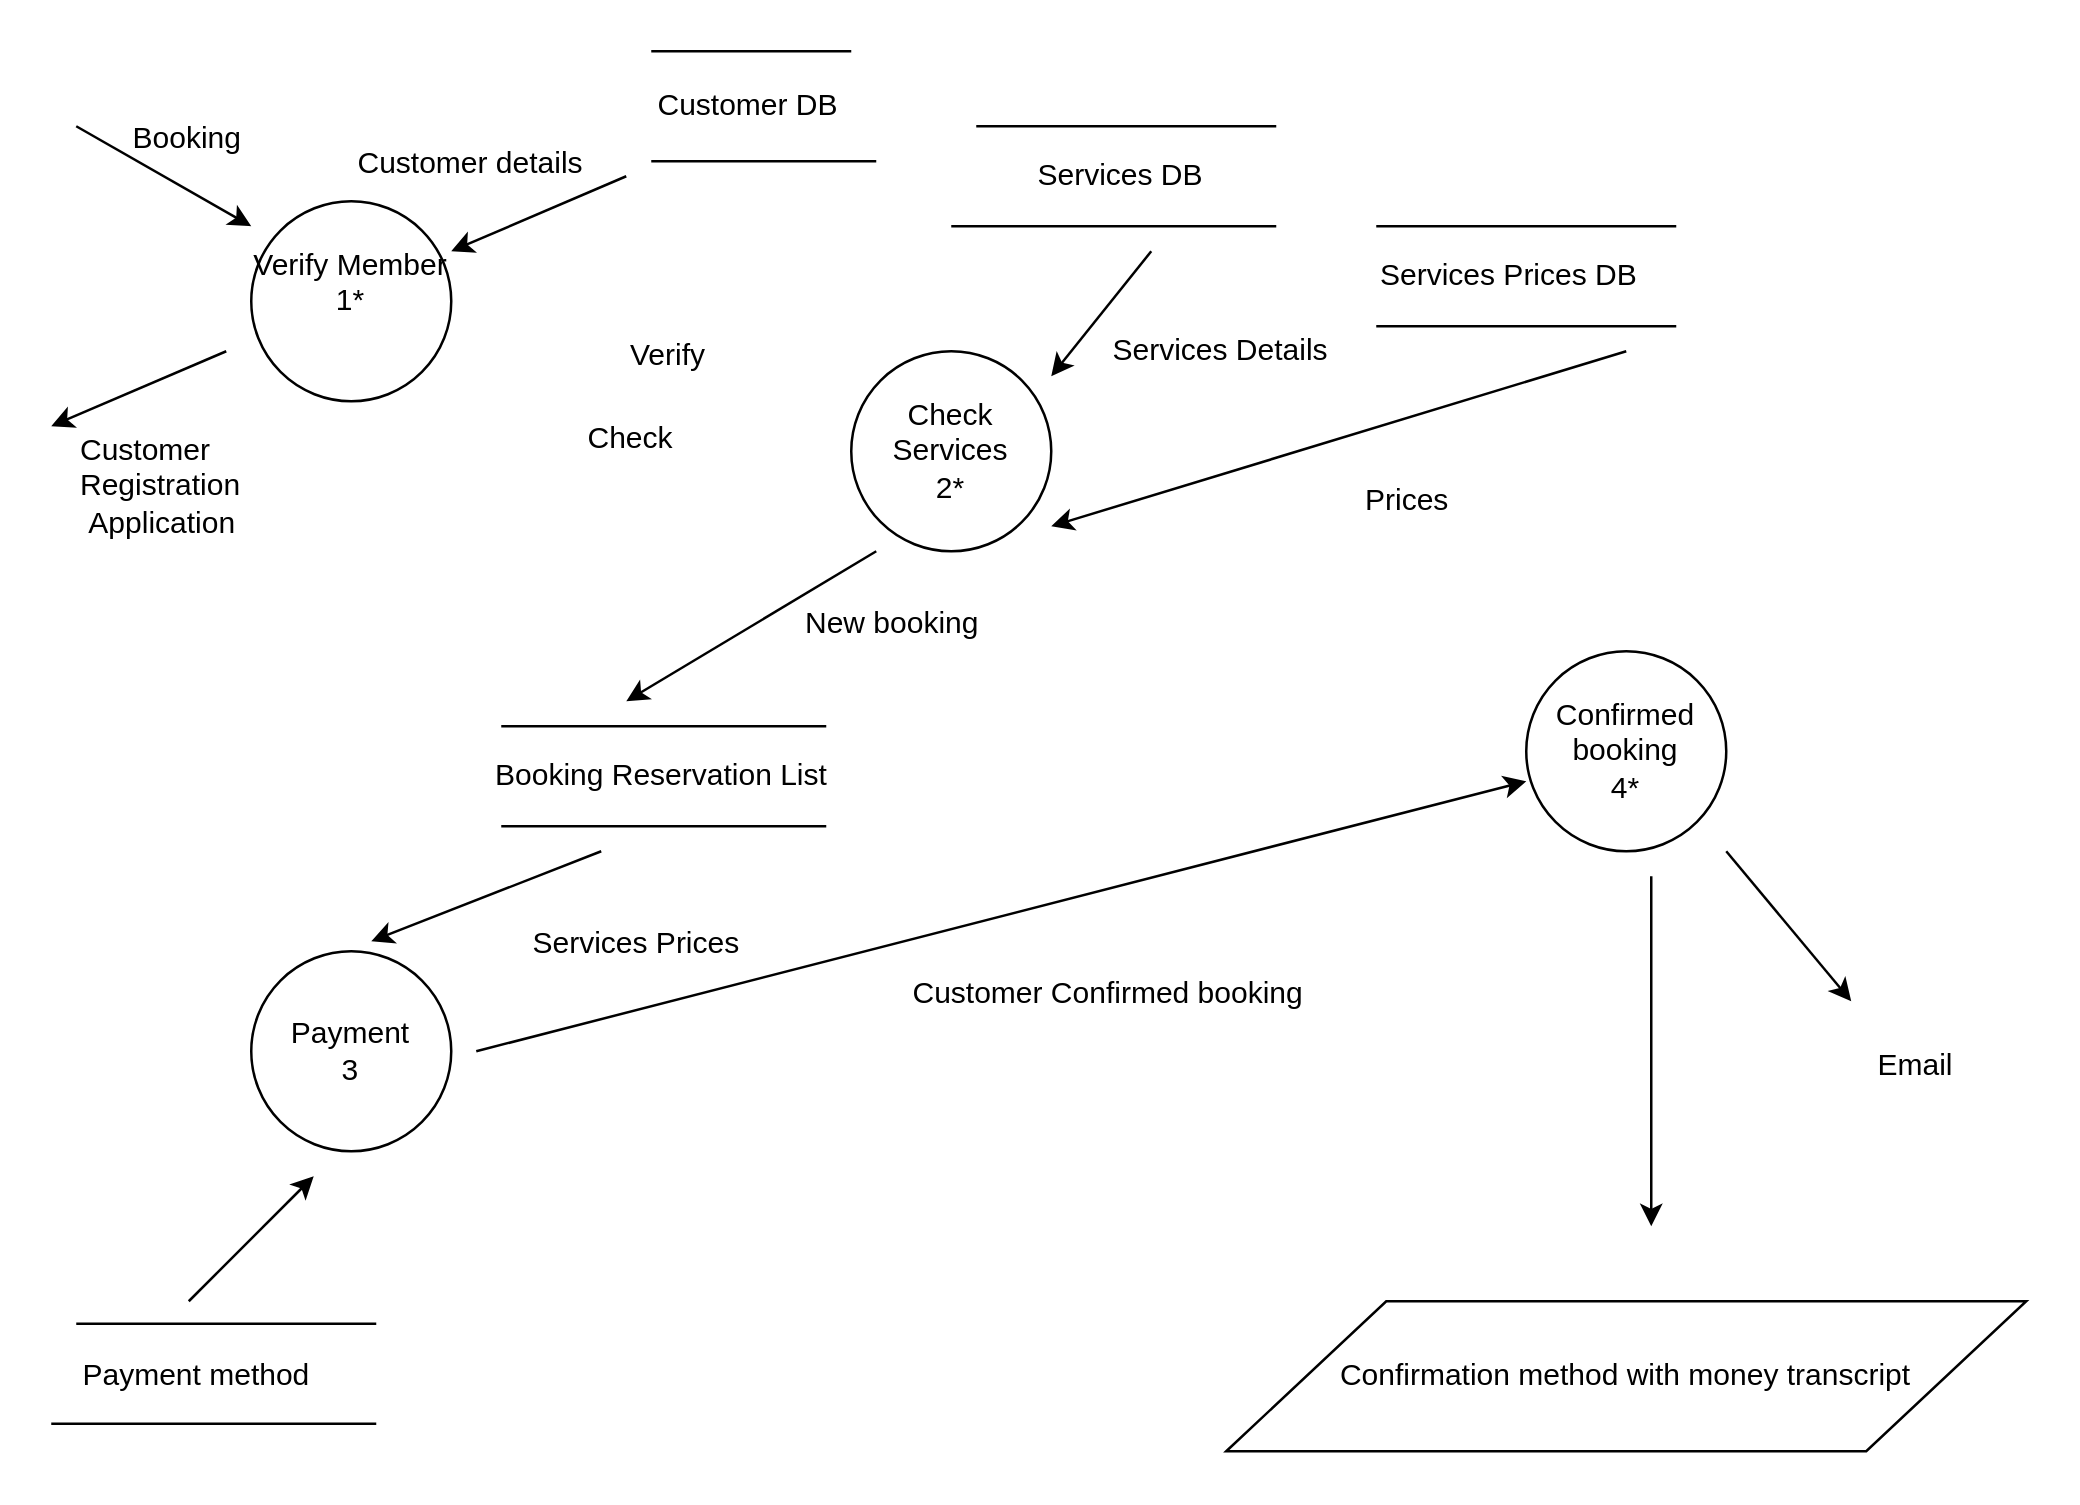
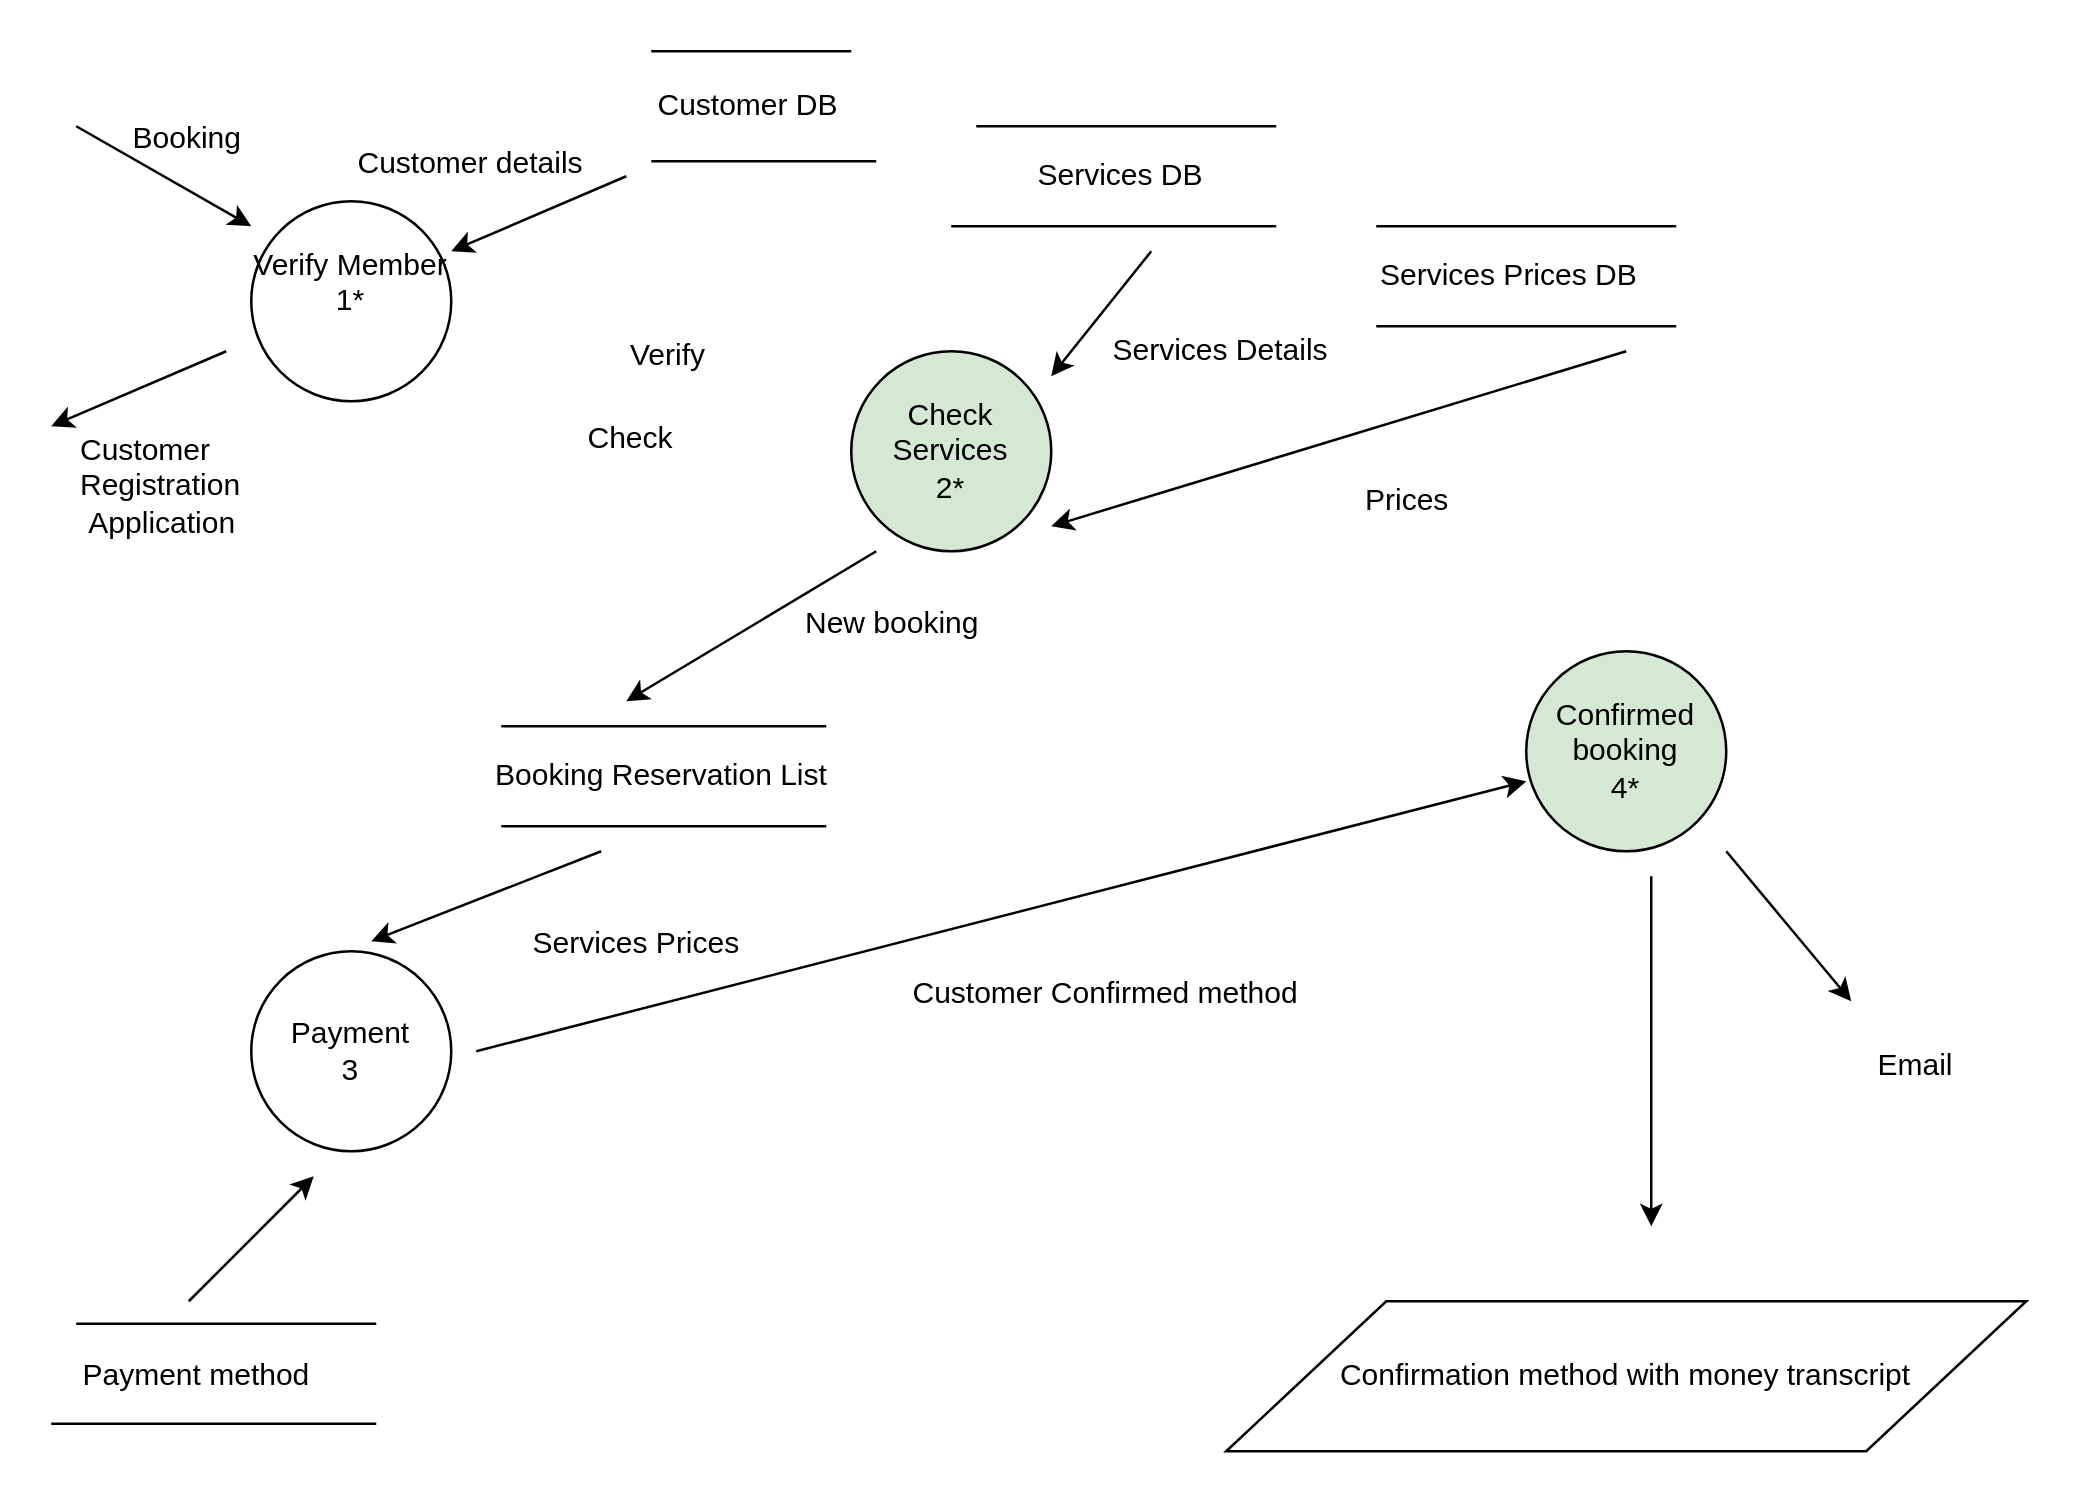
node "Check Services 2*": fillcolor #ffffff -> #d5e8d4
node "Confirmed booking 4*": fillcolor #ffffff -> #d5e8d4
node "Customer Confirmed booking": label "Customer Confirmed booking" -> "Customer Confirmed method"
